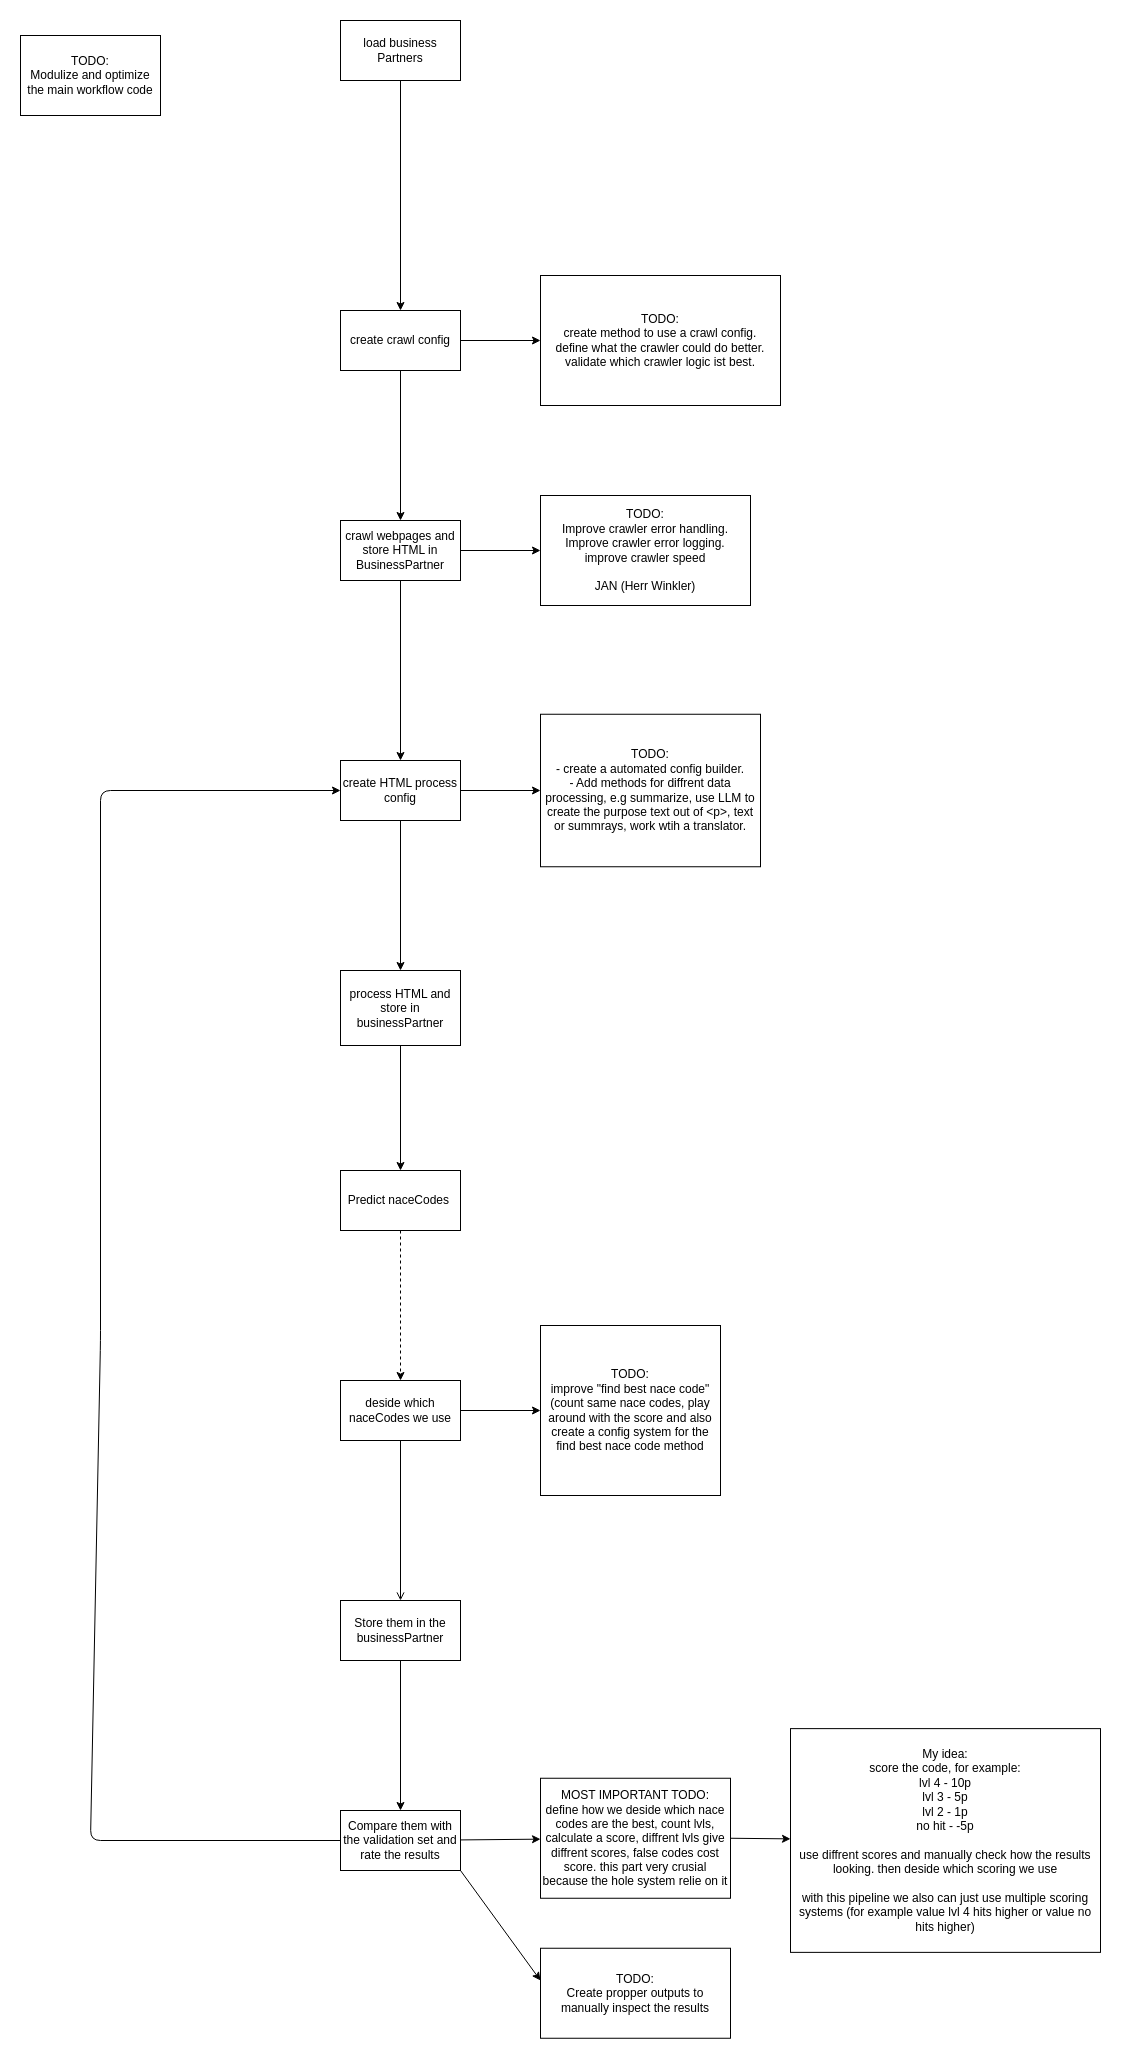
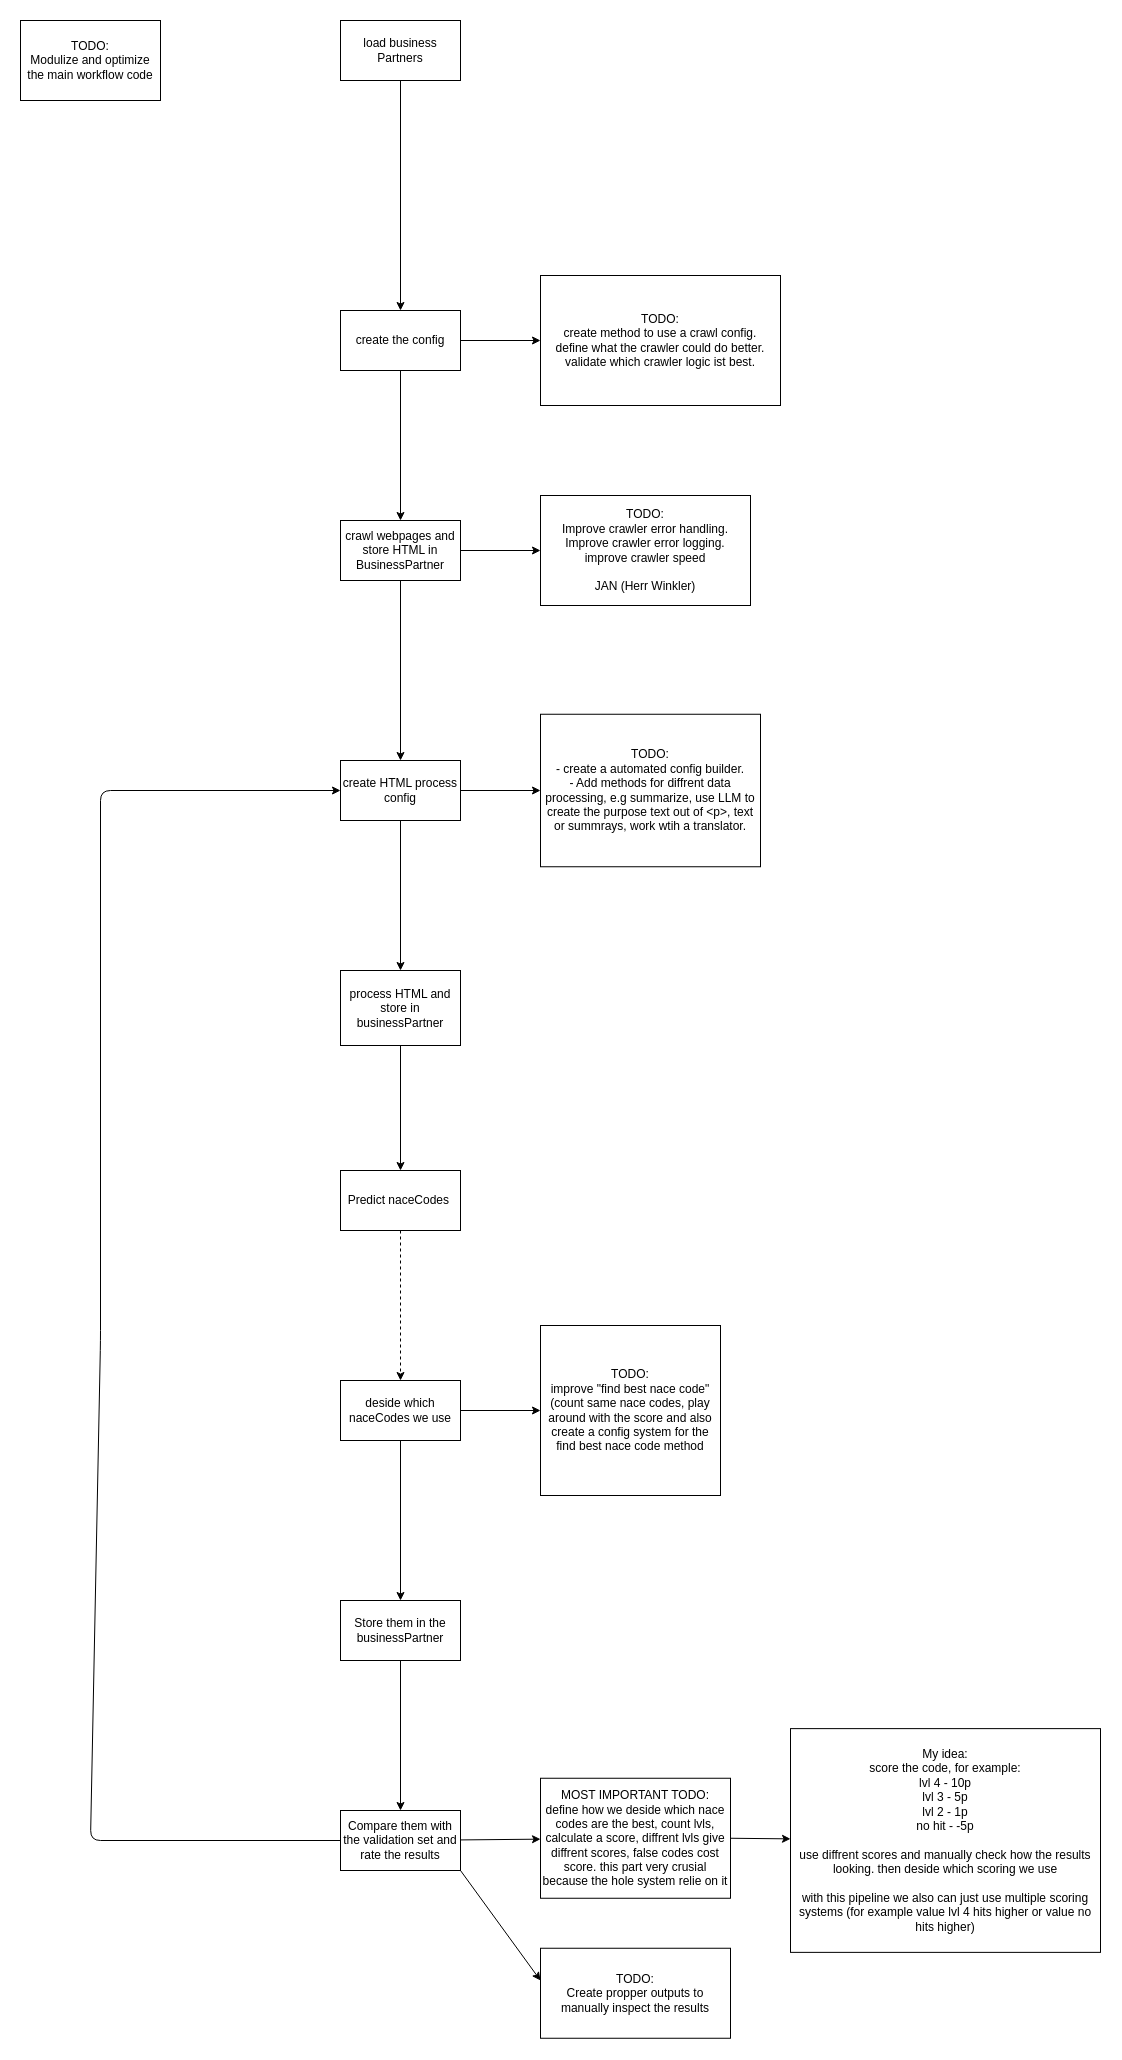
node "TODO: Modulize and optimize the main workflow code": moved (91, 76) -> (91, 61)
node "create crawl config": label "create crawl config" -> "create the config"
edge "deside which naceCodes we use" -> "Store them in the businessPartner": arrowhead open -> classic
